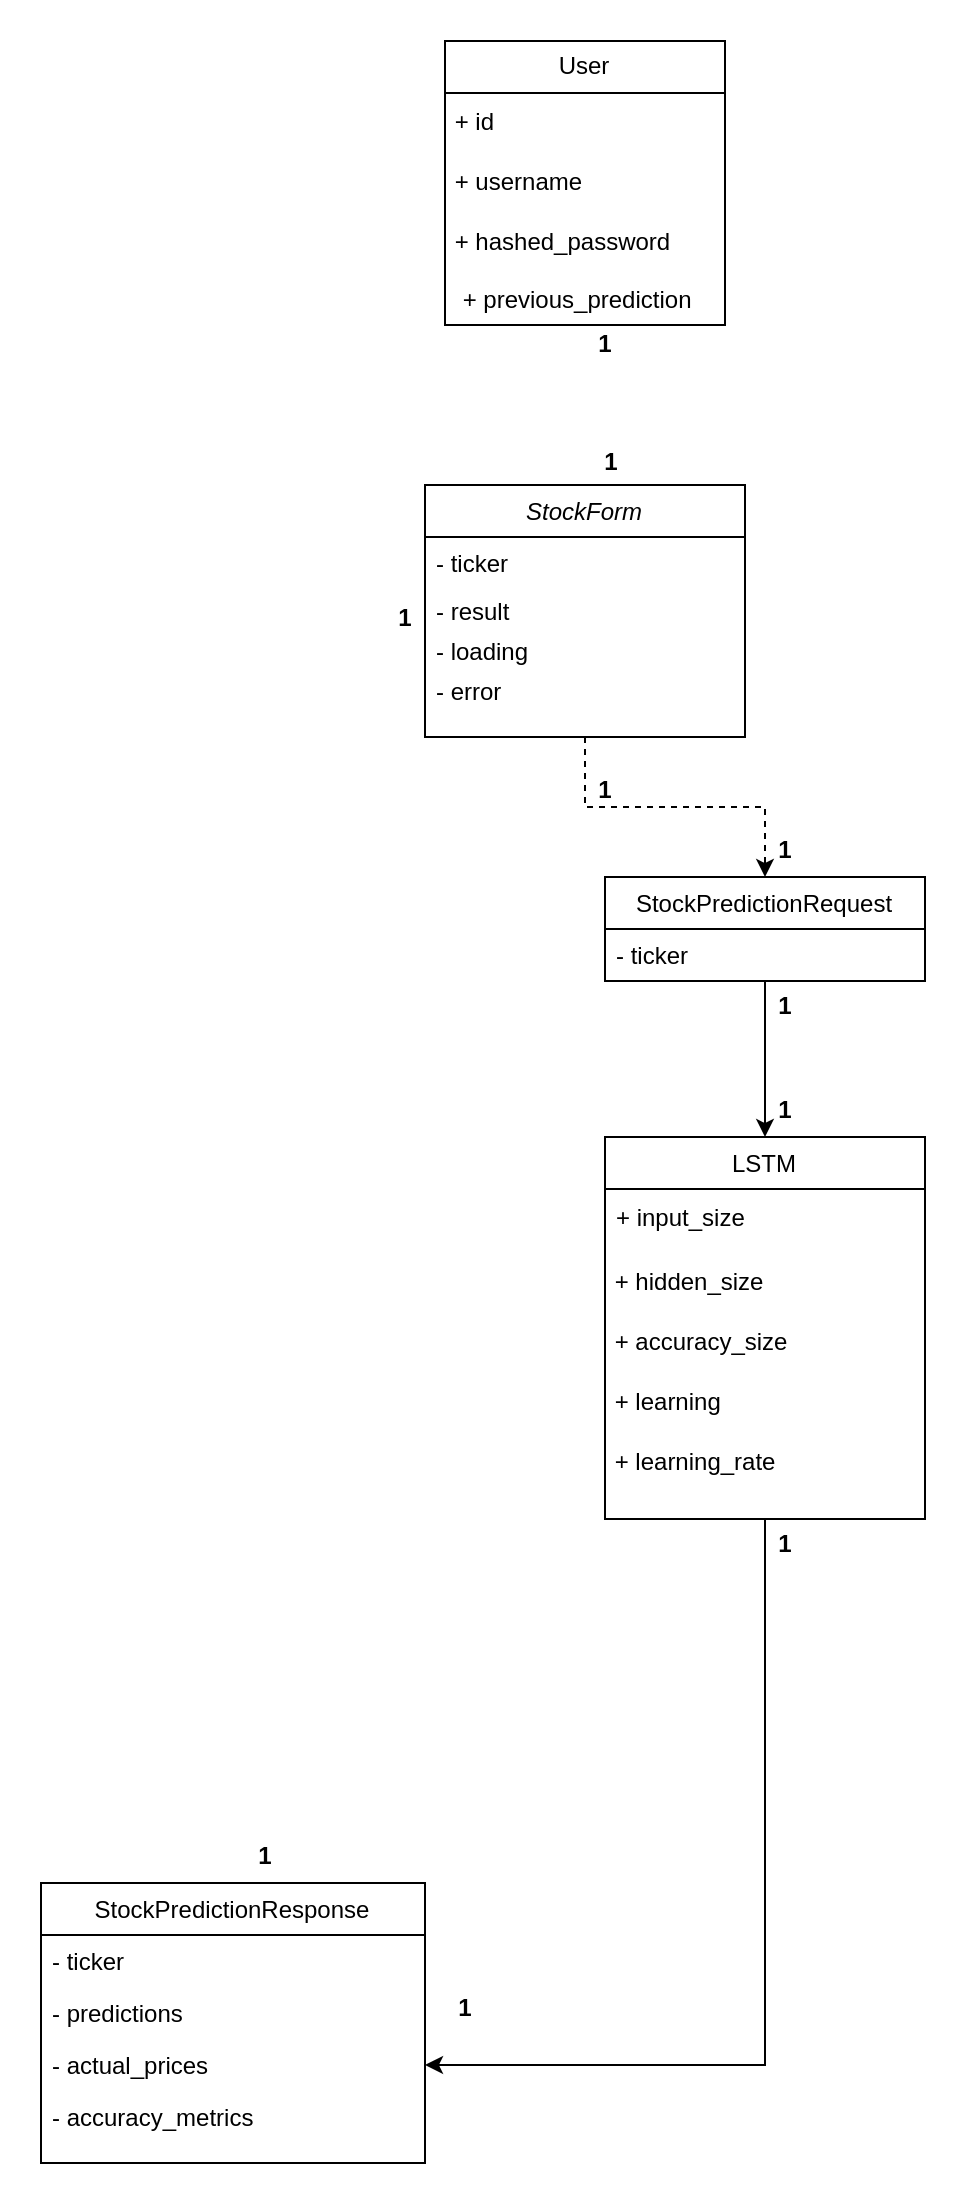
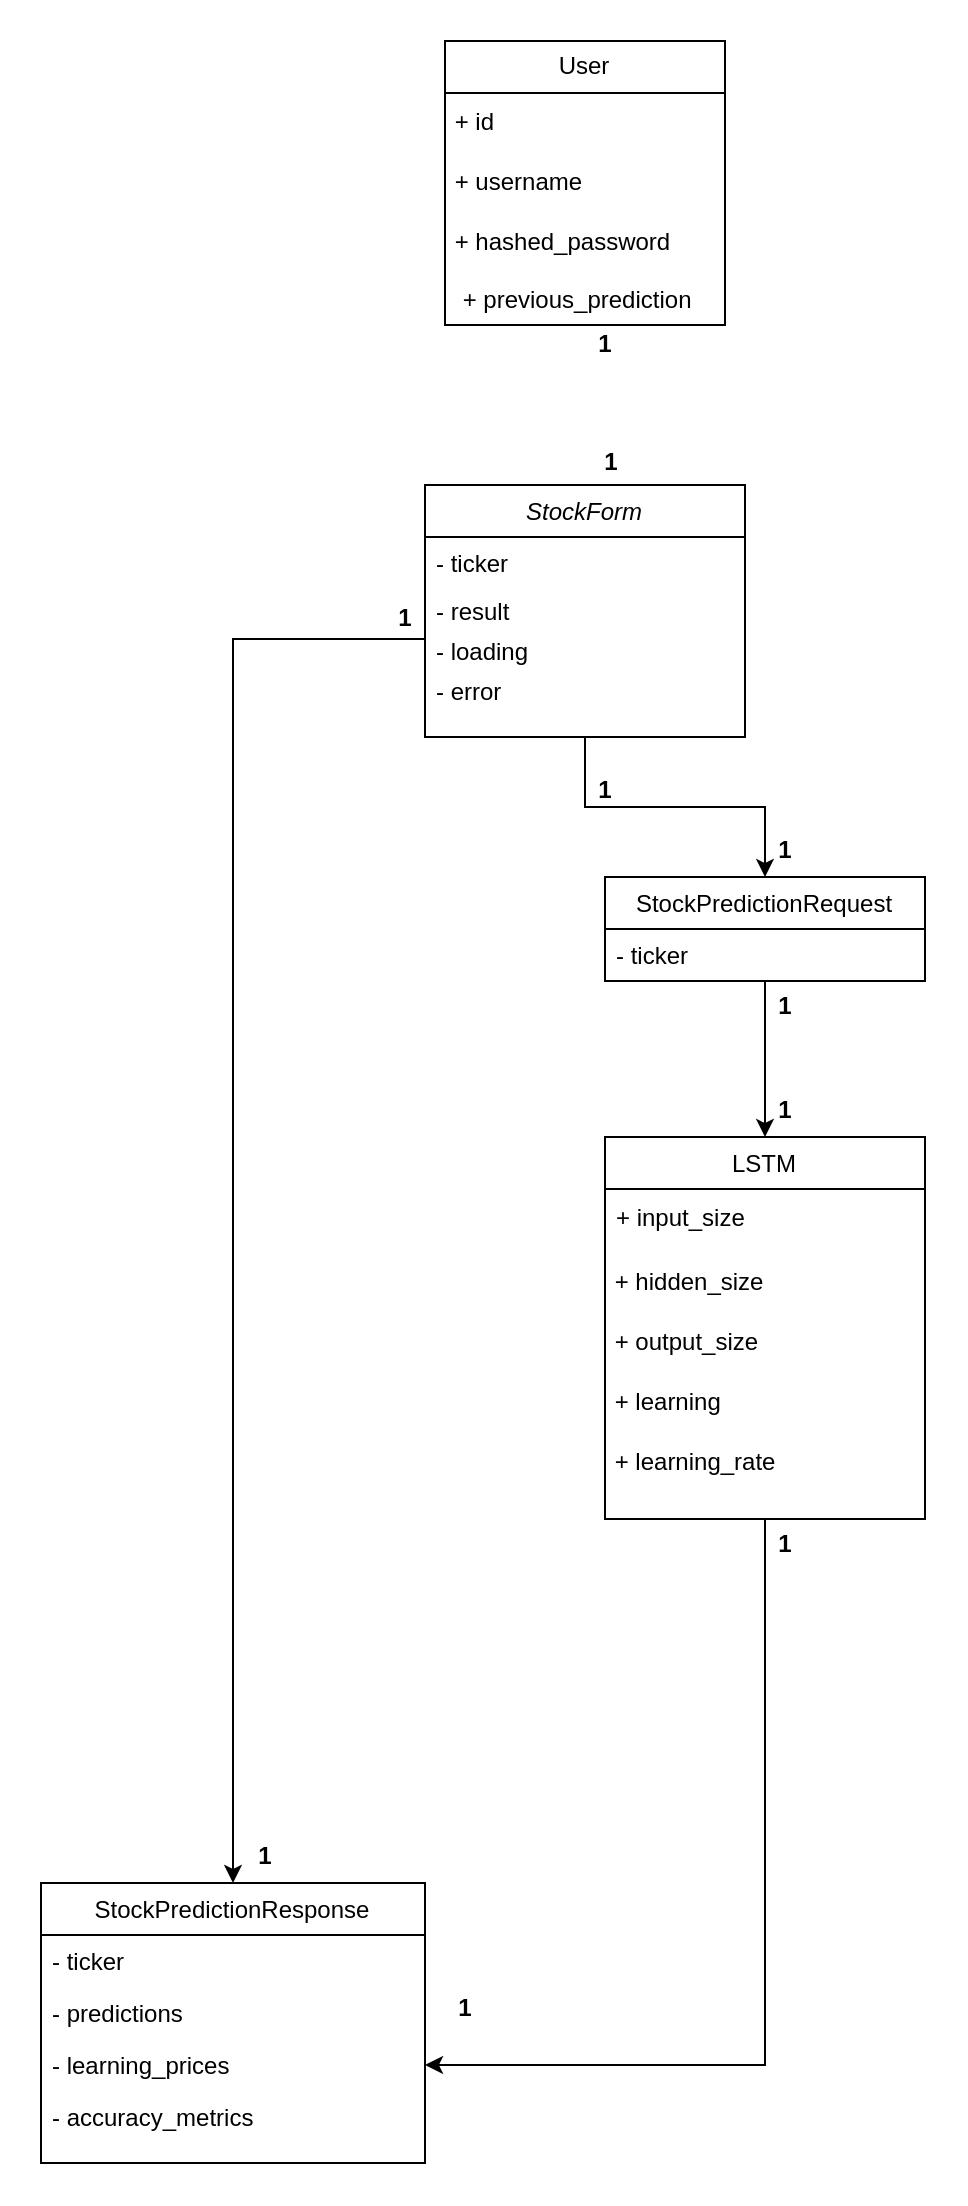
edge "StockForm" -> "StockPredictionRequest": style dashed -> solid
edge "StockForm" -> "StockPredictionResponse": added
node "+ accuracy_size": label "+ accuracy_size" -> "+ output_size"
node "- actual_prices": label "- actual_prices" -> "- learning_prices"
